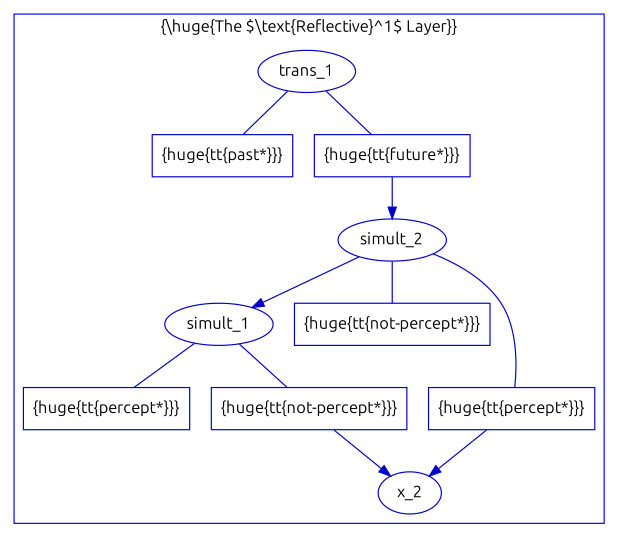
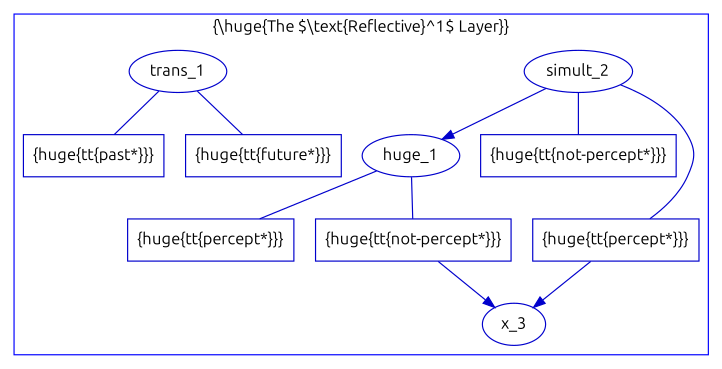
edge "{huge{tt{future*}}}" -> "simult_2": removed
node "simult_1": label "simult_1" -> "huge_1"
node "x_2": label "x_2" -> "x_3"
